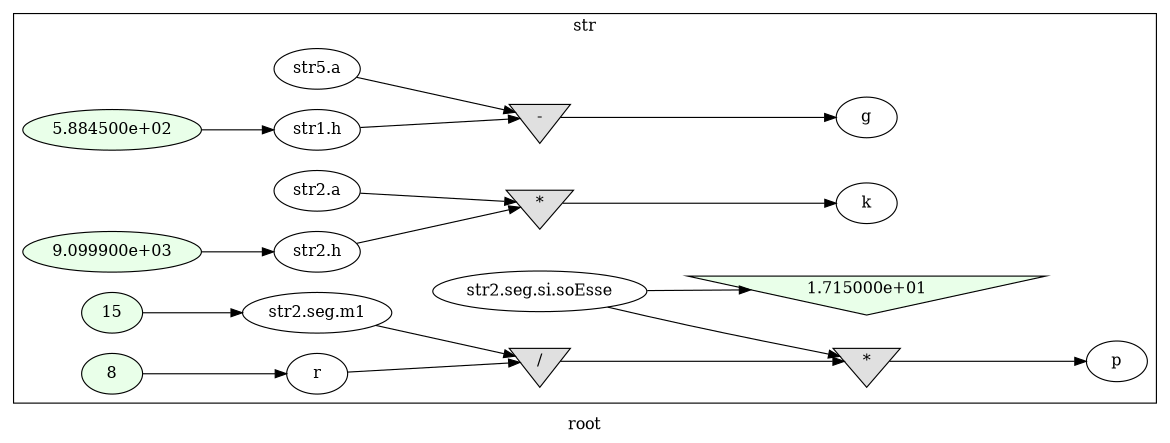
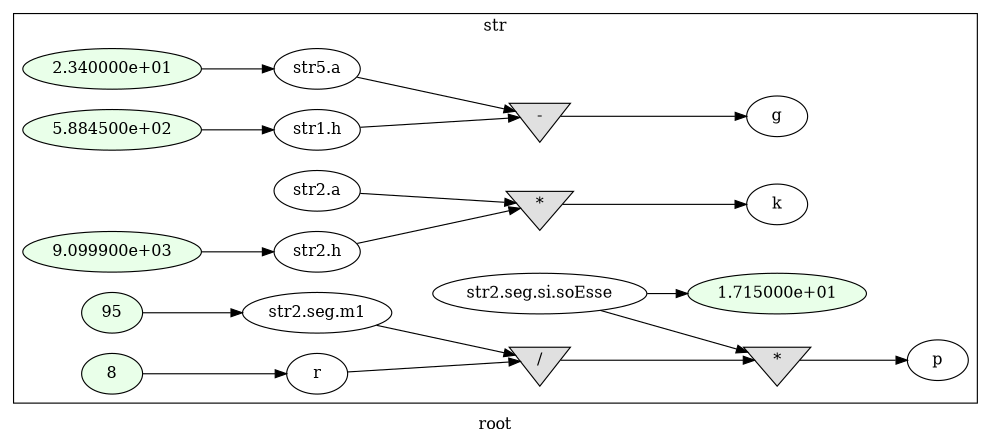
node "2.340000e+01": added
node "1.715000e+01": shape invtriangle -> ellipse
node "15": label "15" -> "95"
